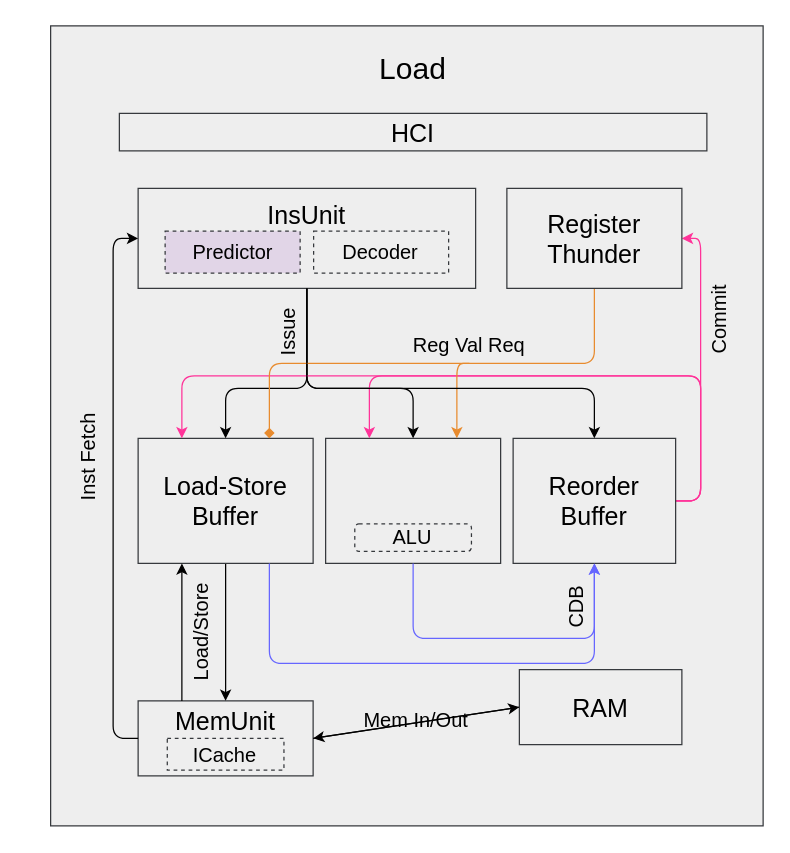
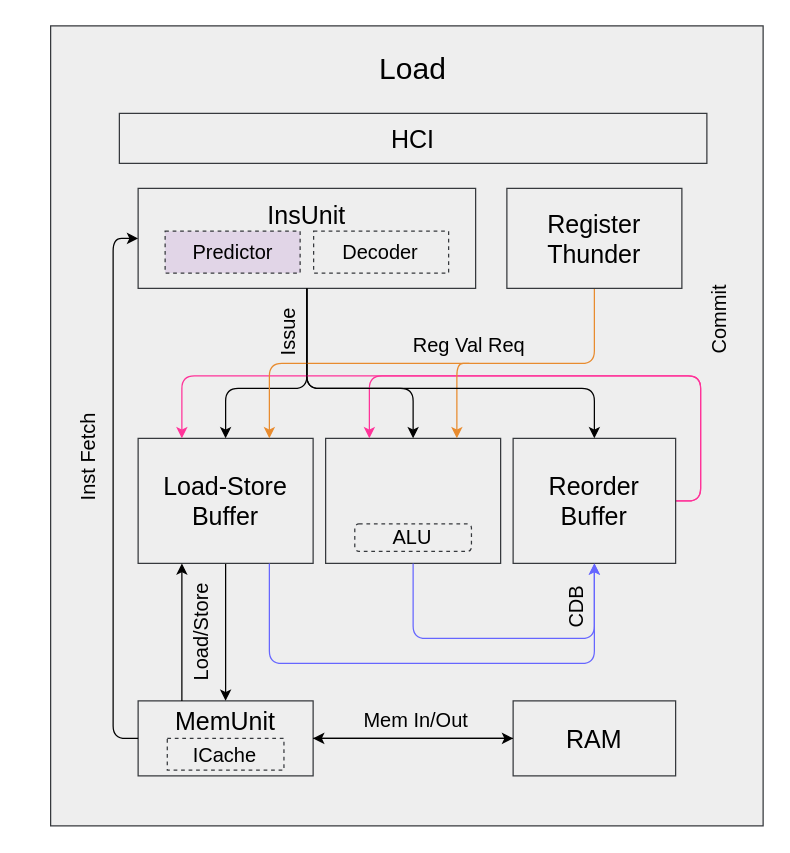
node "HCI": size 588x38 -> 588x50
edge "Reorder Buffer" -> "Register Thunder": removed
edge "Register Thunder" -> "Load-Store Buffer": arrowhead diamond -> classic
node "RAM": moved (601, 707) -> (594, 738)
